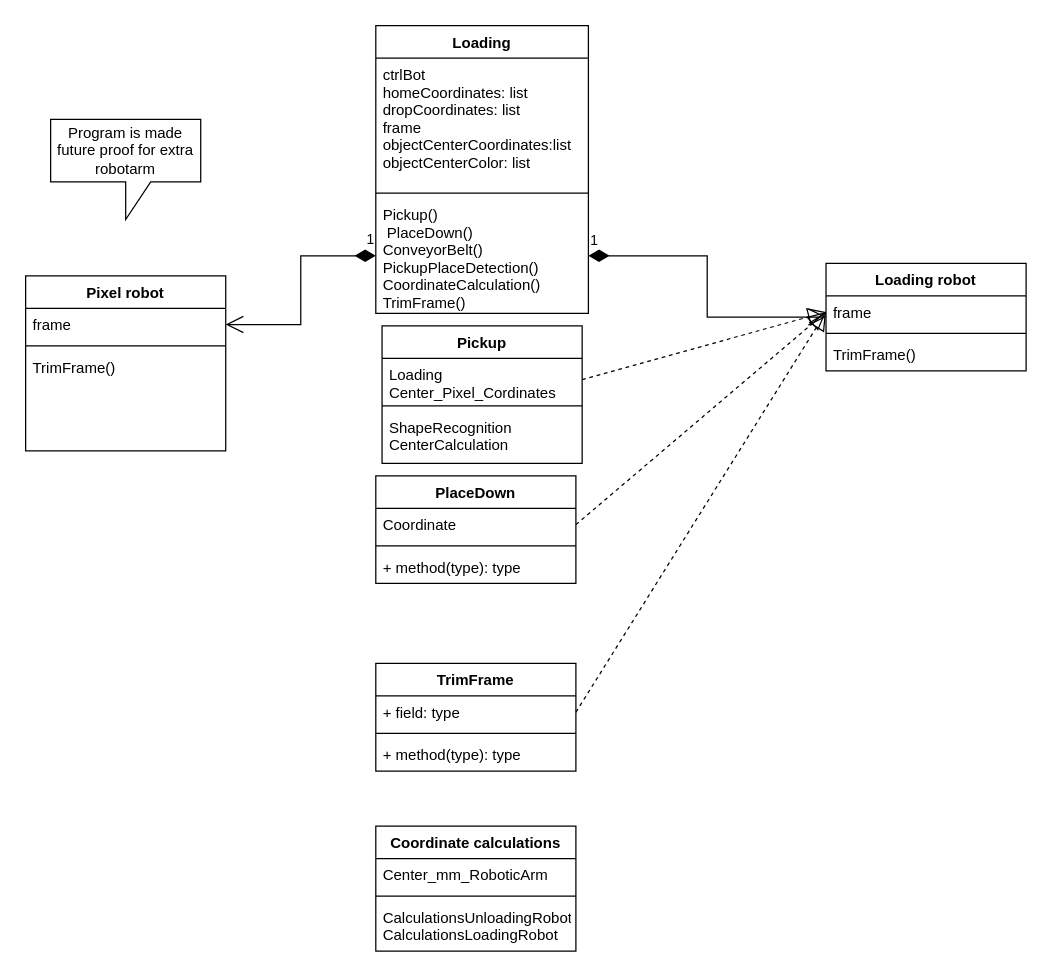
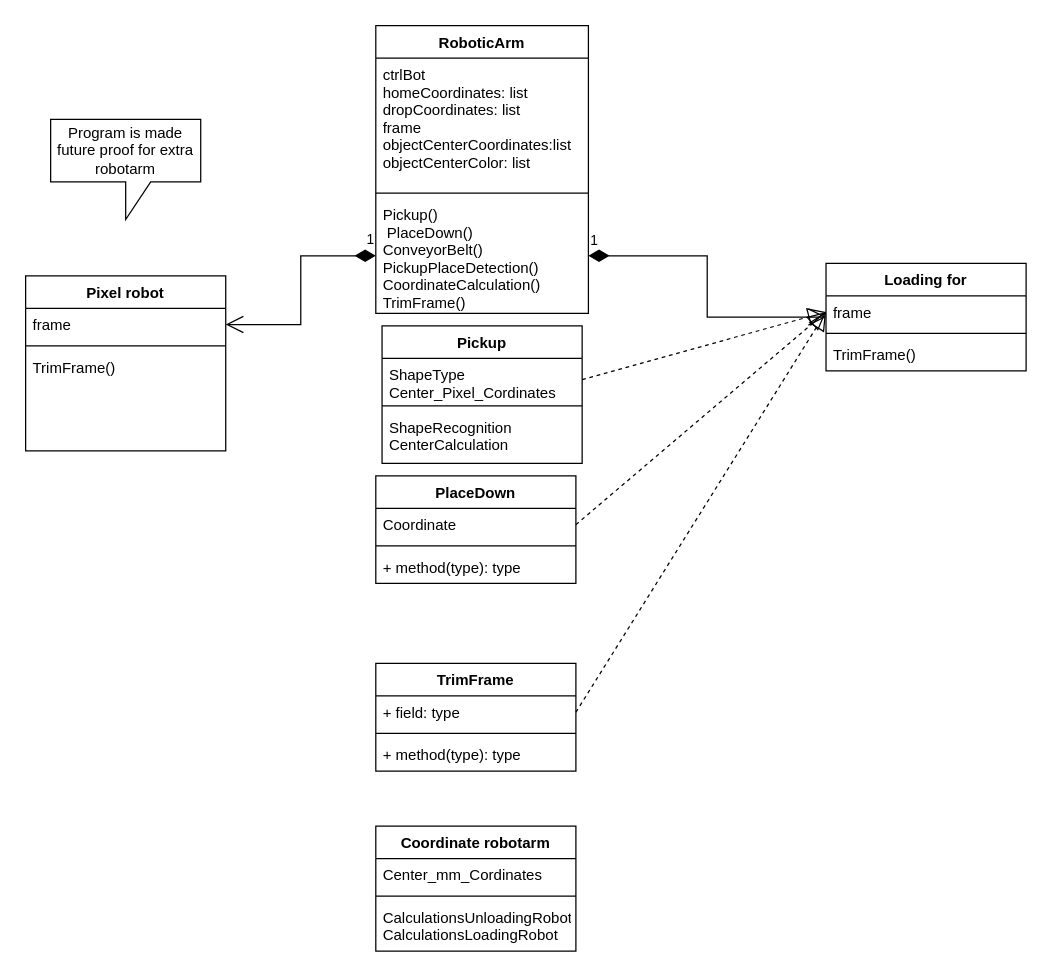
node "Loading": label "Loading" -> "RoboticArm"
node "Loading robot": label "Loading robot" -> "Loading for"
node "Loading Center_Pixel_Cordinates": label "Loading Center_Pixel_Cordinates" -> "ShapeType Center_Pixel_Cordinates"
node "Coordinate calculations": label "Coordinate calculations" -> "Coordinate robotarm"
node "Center_mm_RoboticArm": label "Center_mm_RoboticArm" -> "Center_mm_Cordinates"
